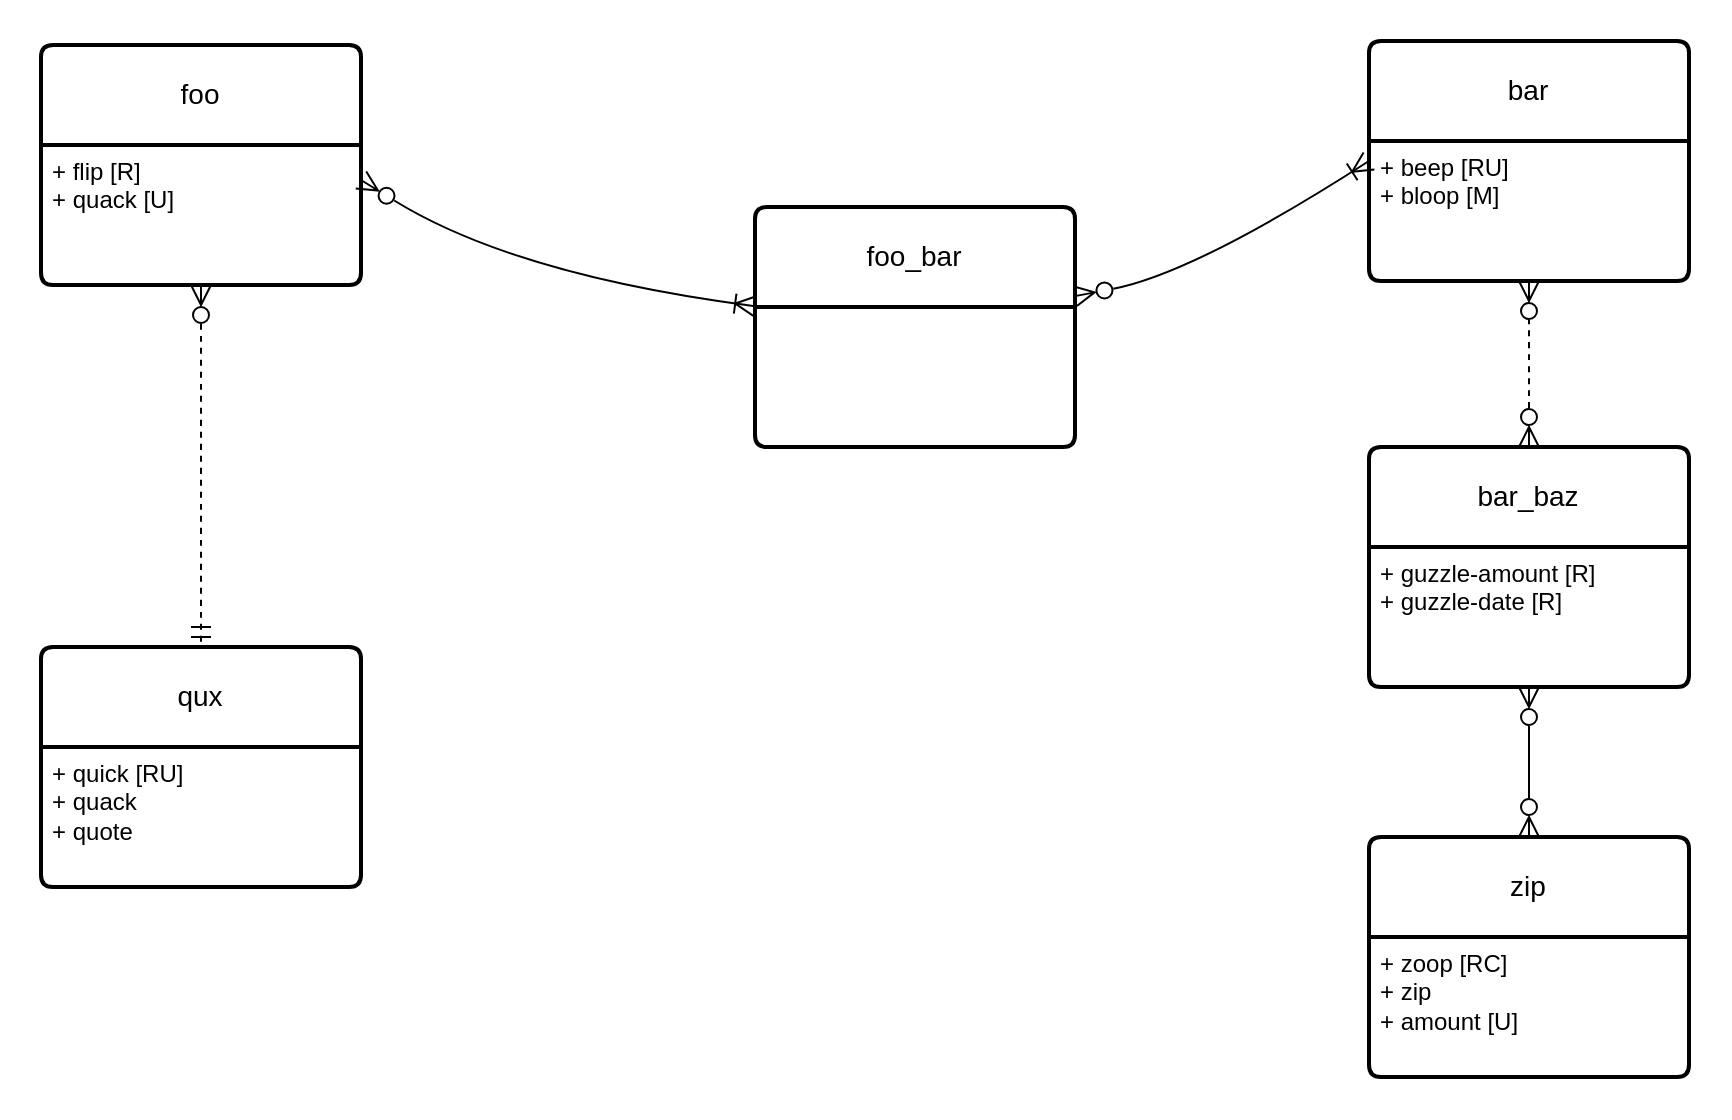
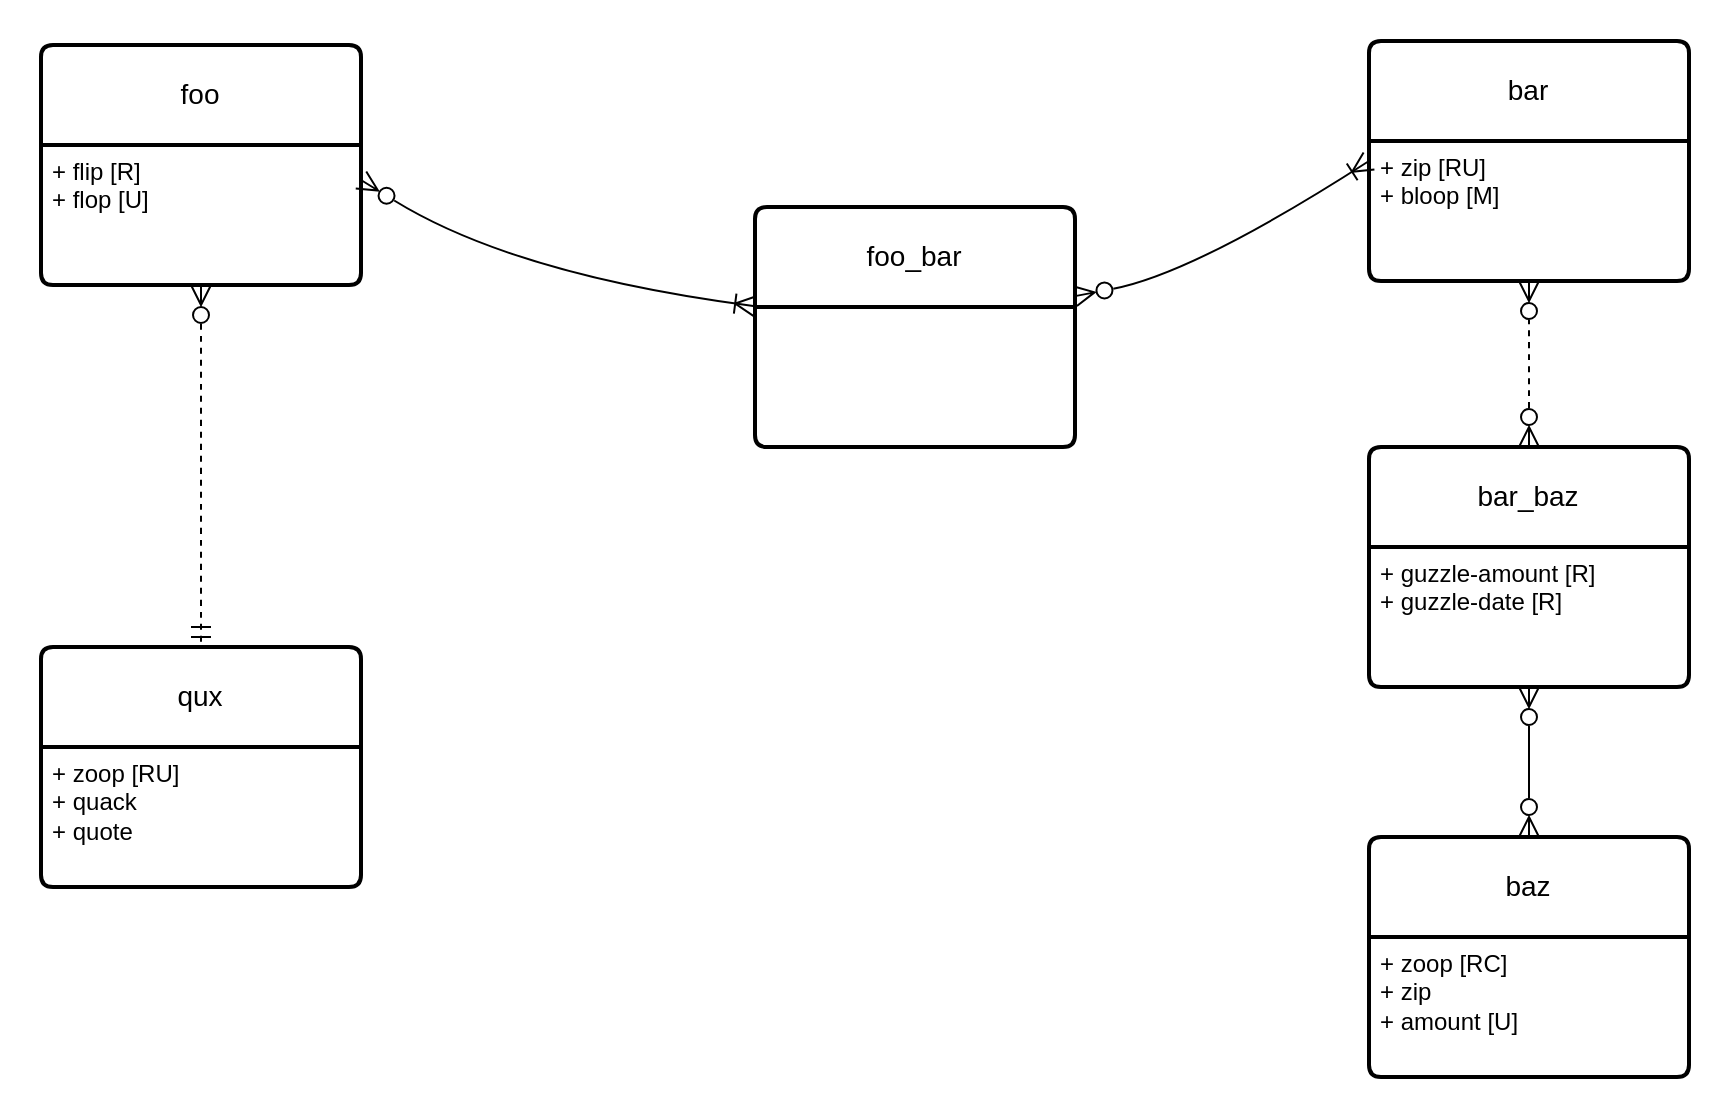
node "+ beep [RU] + bloop [M]": label "+ beep [RU] + bloop [M]" -> "+ zip [RU] + bloop [M]"
node "+ flip [R] + quack [U]": label "+ flip [R] + quack [U]" -> "+ flip [R] + flop [U]"
node "+ quick [RU] + quack + quote": label "+ quick [RU] + quack + quote" -> "+ zoop [RU] + quack + quote"
node "zip": label "zip" -> "baz"
